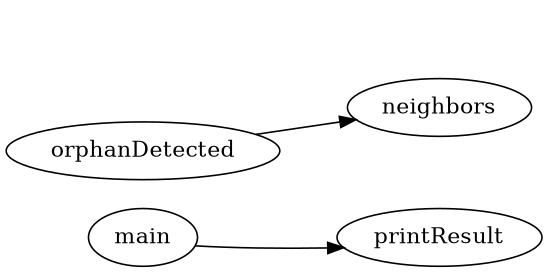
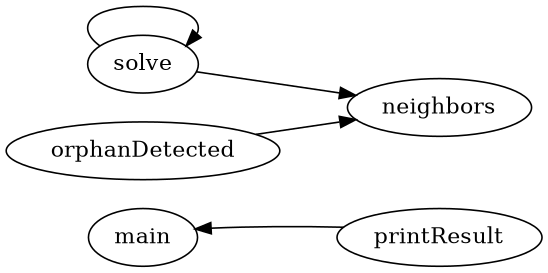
node "solve": added
edge "main" -> "printResult": reversed
